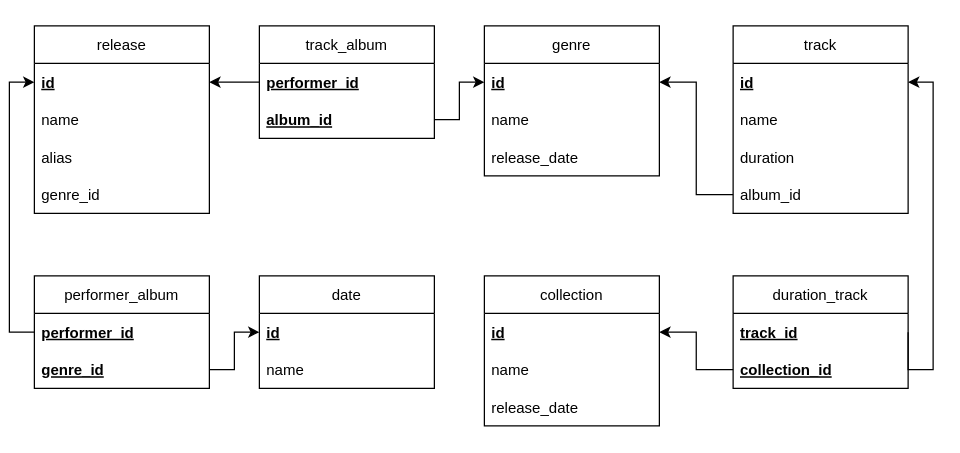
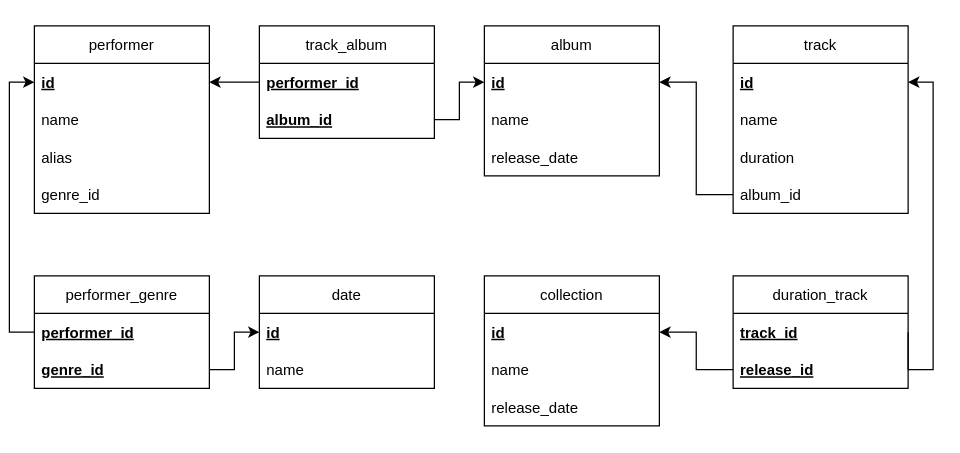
node "release": label "release" -> "performer"
node "genre": label "genre" -> "album"
node "performer_album": label "performer_album" -> "performer_genre"
node "collection_id": label "collection_id" -> "release_id"
